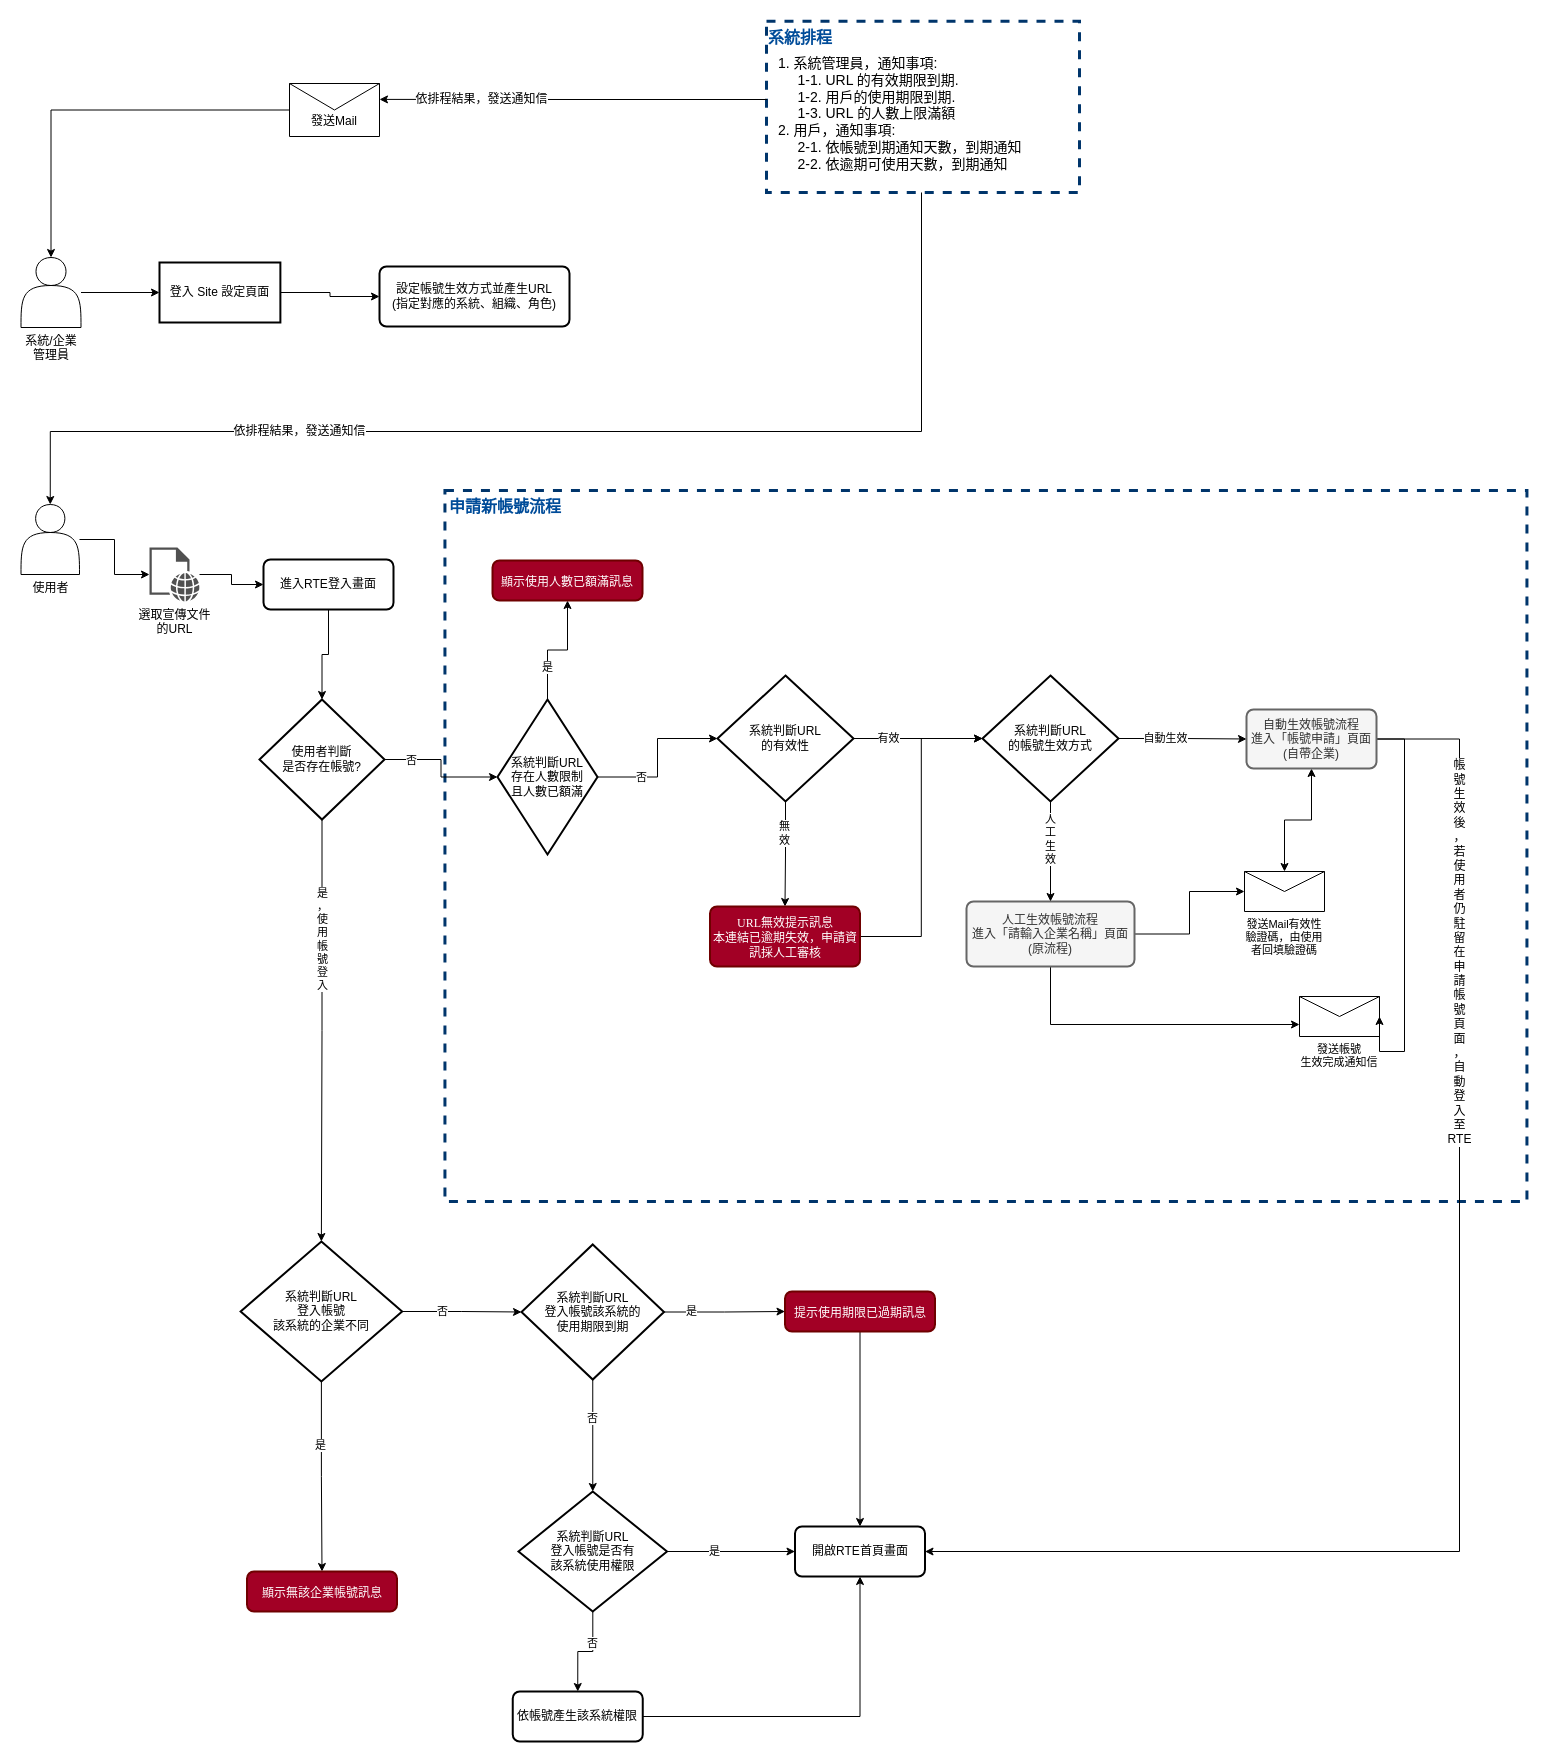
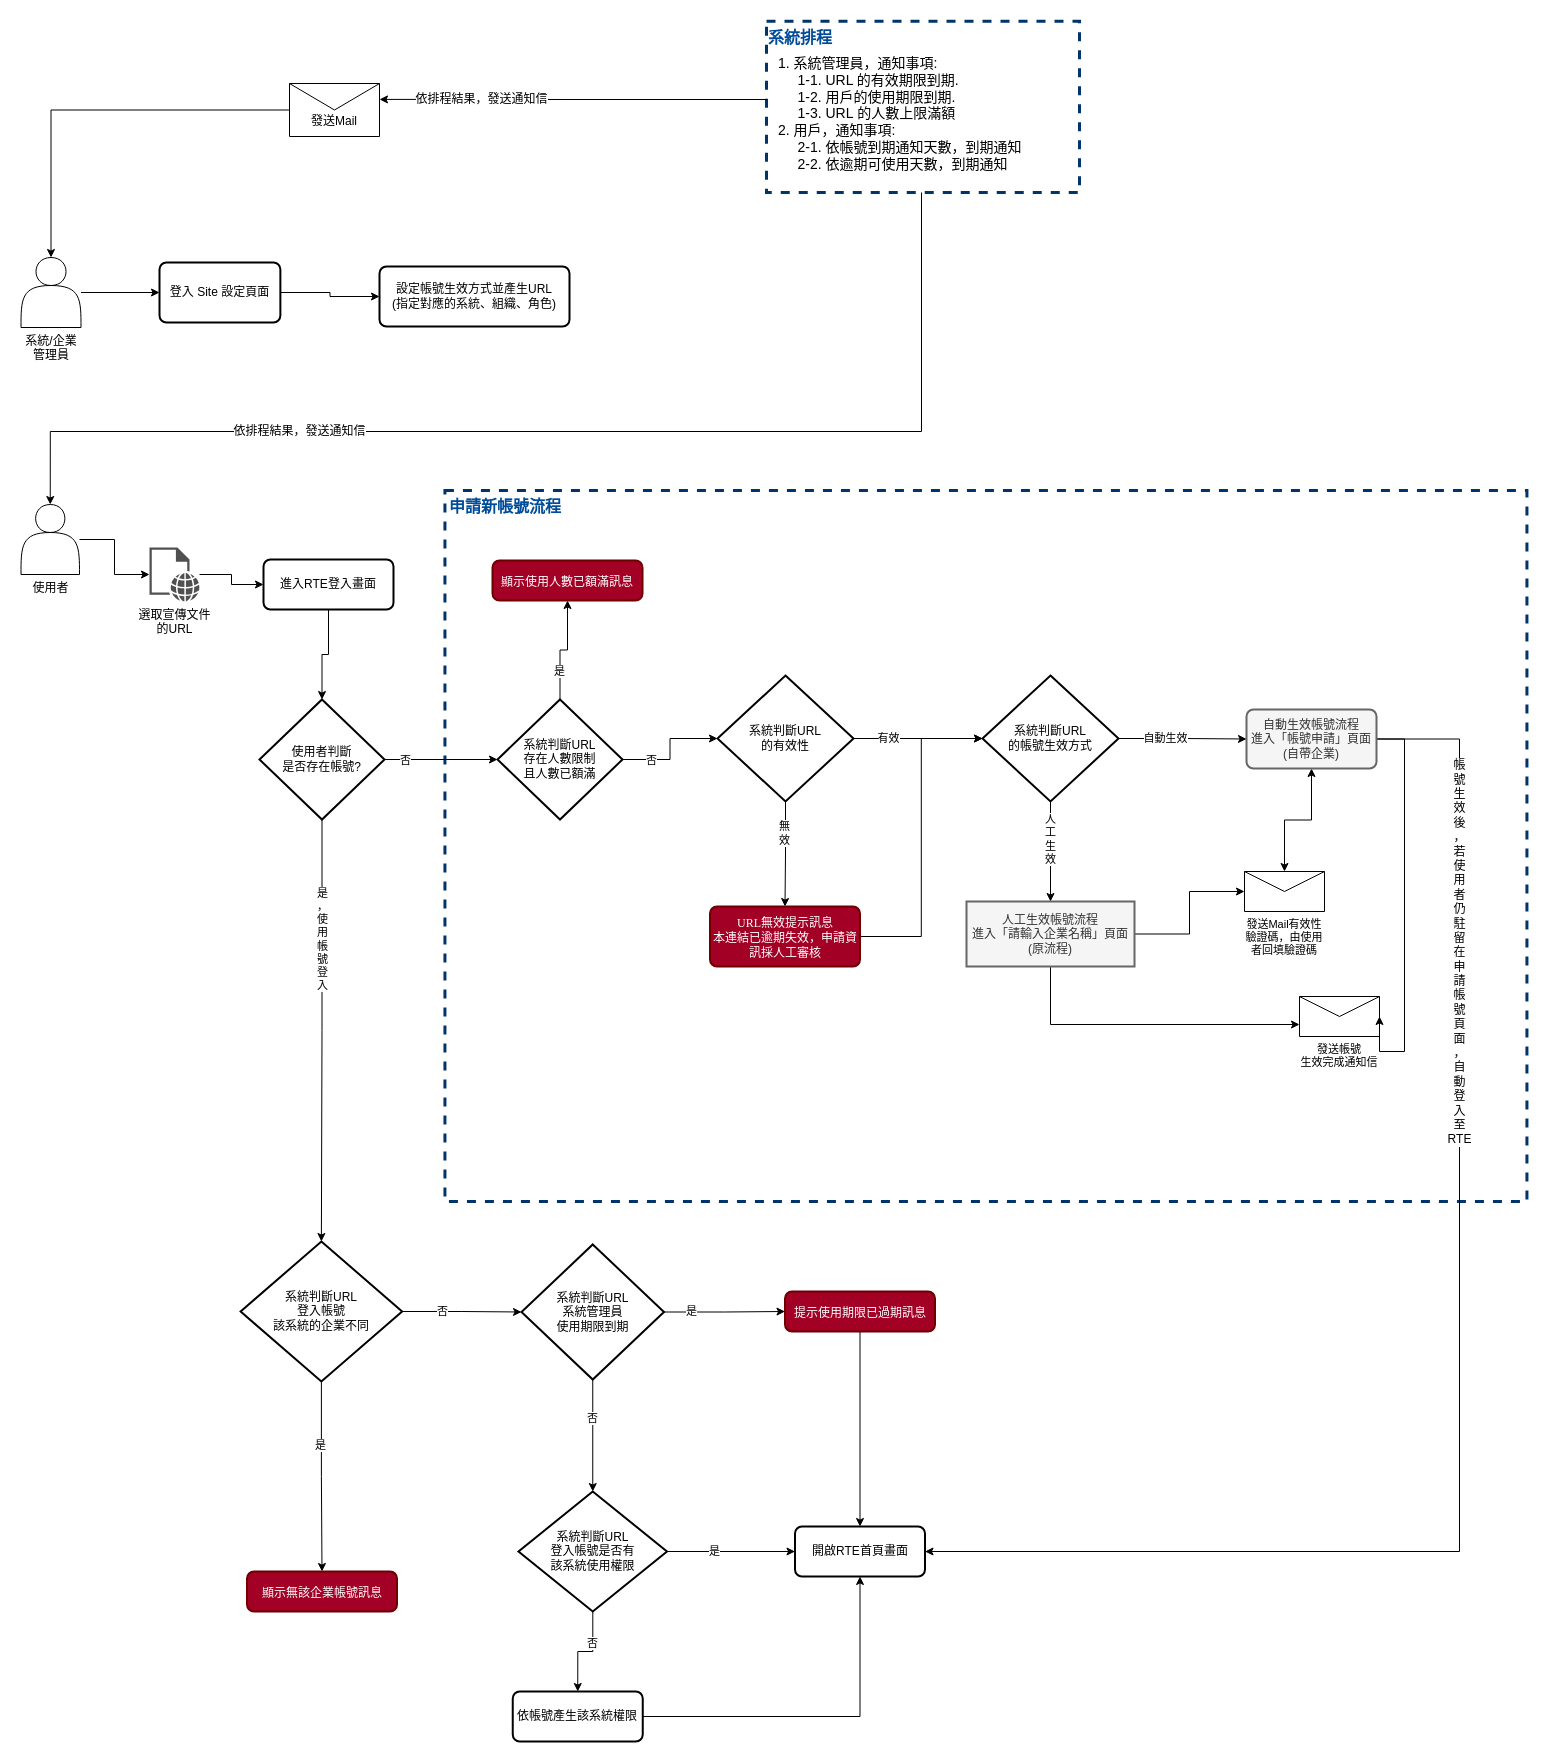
node "登入 Site 設定頁面": shape rectangle -> rounded rectangle
node "系統判斷URL 存在人數限制 且人數已額滿": size 100x155 -> 125x120
node "人工生效帳號流程 進入「請輸入企業名稱」頁面 (原流程)": shape rounded rectangle -> rectangle
node "系統判斷URL 登入帳號該系統的 使用期限到期": label "系統判斷URL 登入帳號該系統的 使用期限到期" -> "系統判斷URL 系統管理員 使用期限到期"
